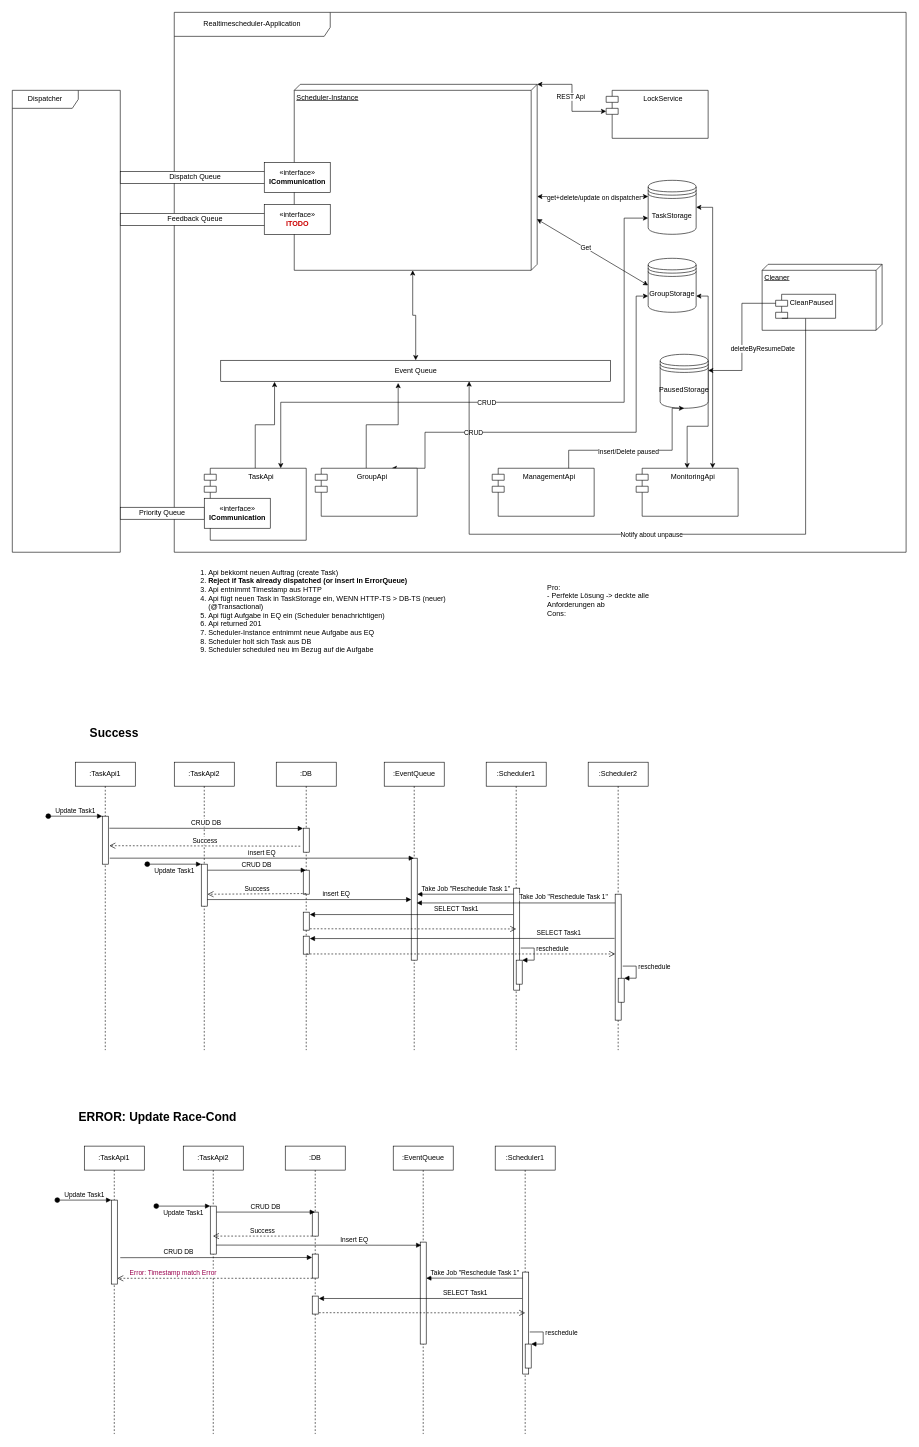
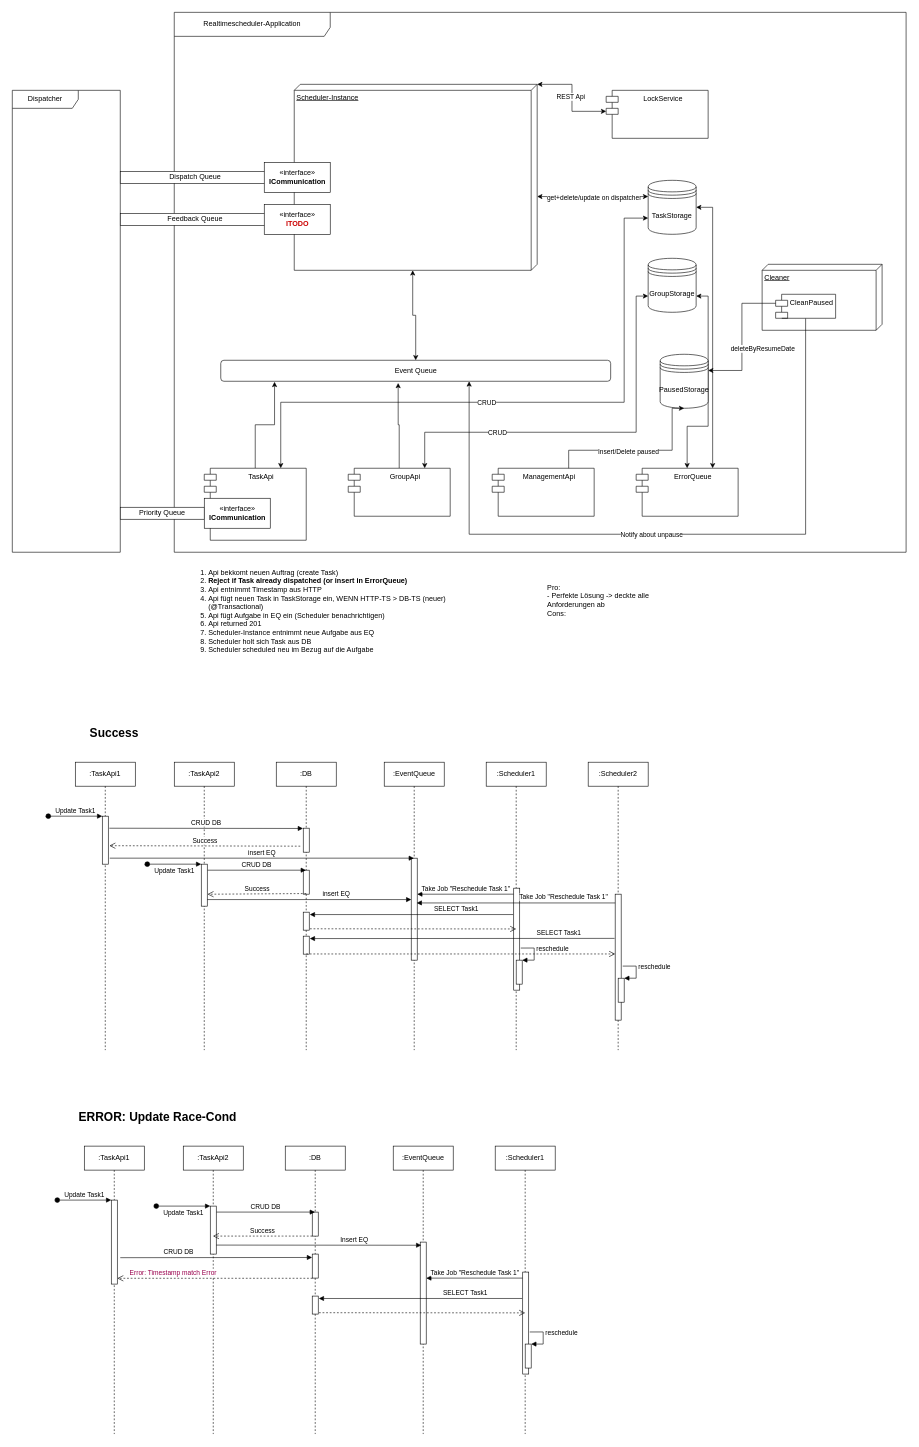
edge "Scheduler-Instance" -- "GroupStorage": removed, label "Get"
node "Event Queue": shape rectangle -> rounded rectangle
node "MonitoringApi": label "MonitoringApi" -> "ErrorQueue"
node "GroupApi": moved (366, 492) -> (399, 492)
